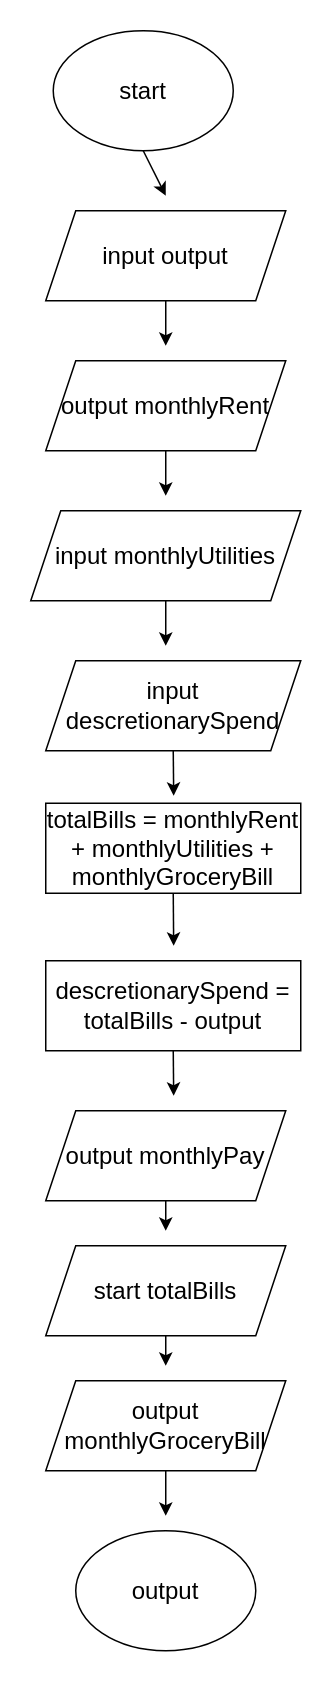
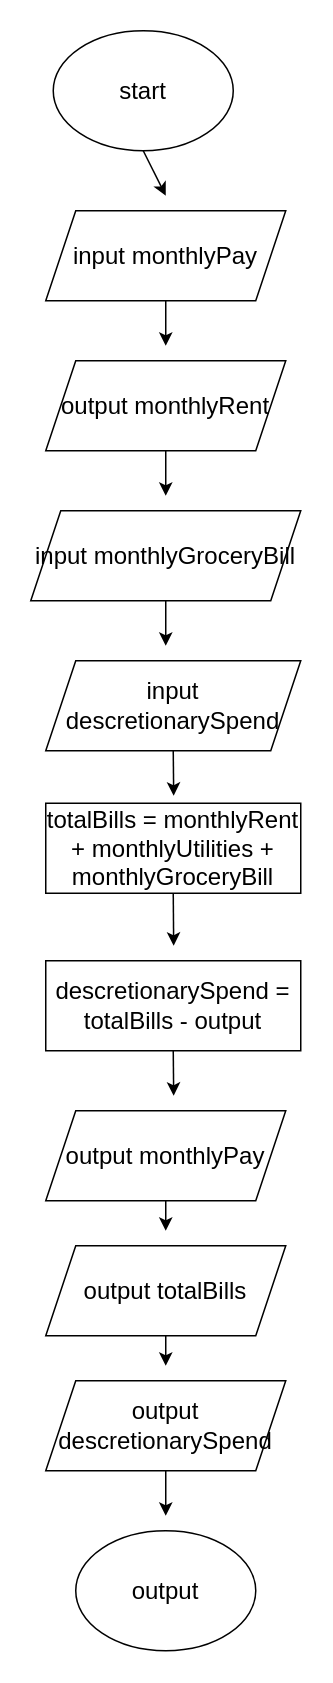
node "input output": label "input output" -> "input monthlyPay"
node "input monthlyUtilities": label "input monthlyUtilities" -> "input monthlyGroceryBill"
node "start totalBills": label "start totalBills" -> "output totalBills"
node "output monthlyGroceryBill": label "output monthlyGroceryBill" -> "output descretionarySpend"
